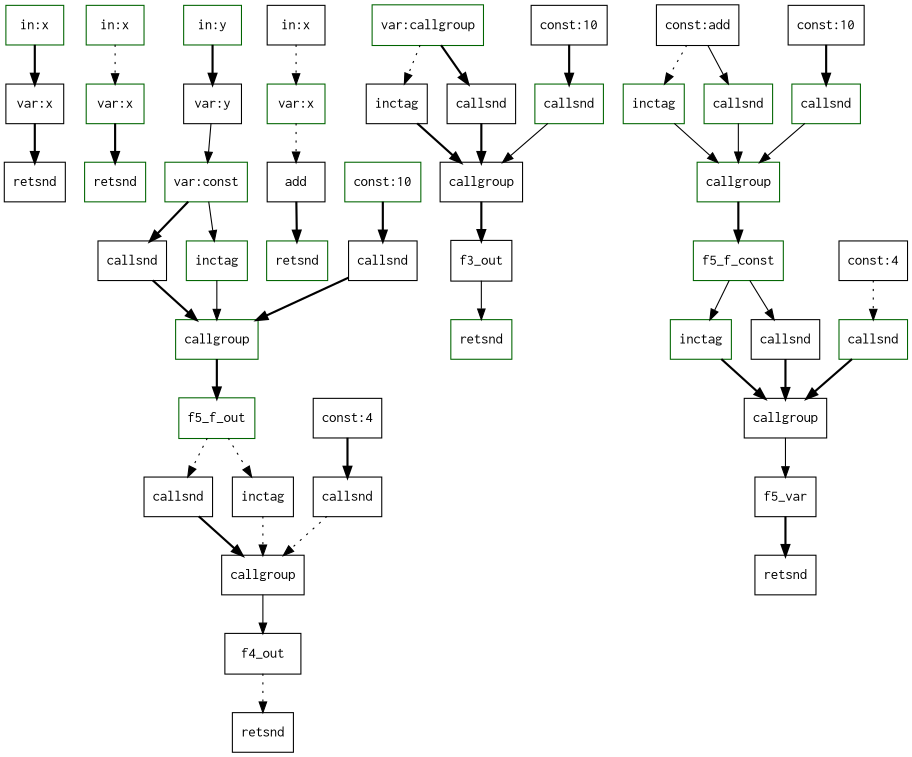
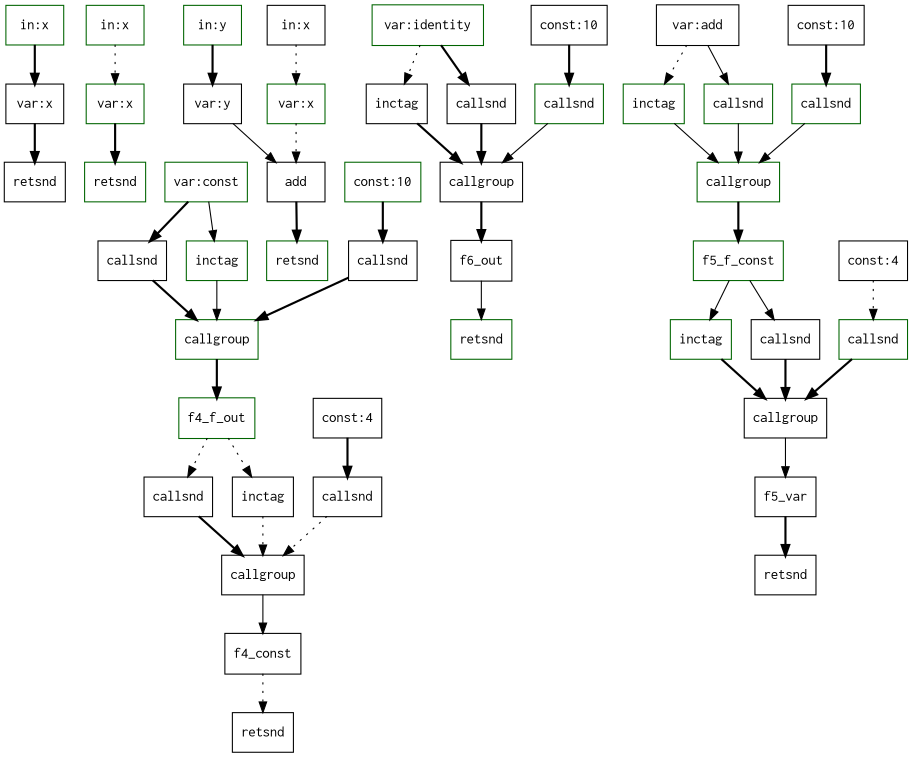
node "var:callgroup": label "var:callgroup" -> "var:identity"
node "const:add": label "const:add" -> "var:add"
edge "var:y" -> "var:const": now "var:y" -> "add"
node "f3_out": label "f3_out" -> "f6_out"
node "f5_f_out": label "f5_f_out" -> "f4_f_out"
node "f4_out": label "f4_out" -> "f4_const"
